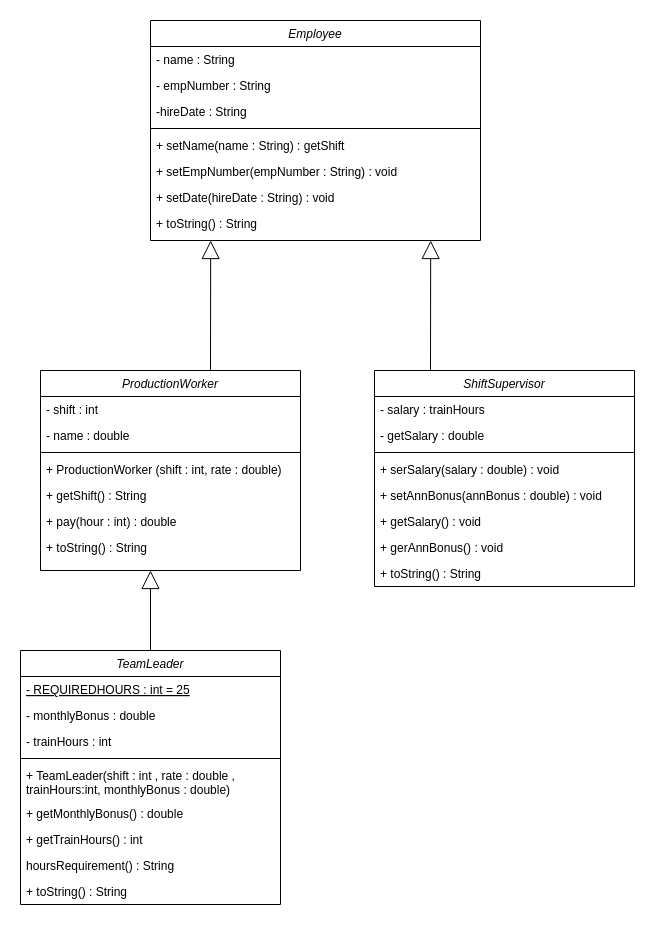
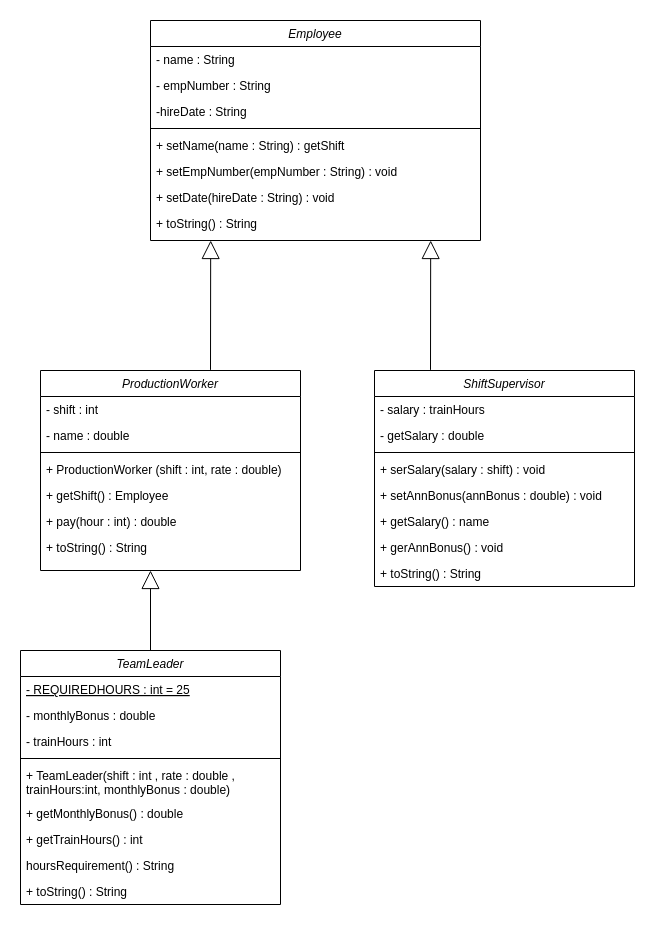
node "+ serSalary(salary : double) : void": label "+ serSalary(salary : double) : void" -> "+ serSalary(salary : shift) : void"
node "+ getShift() : String": label "+ getShift() : String" -> "+ getShift() : Employee"
node "+ getSalary() : void": label "+ getSalary() : void" -> "+ getSalary() : name"
